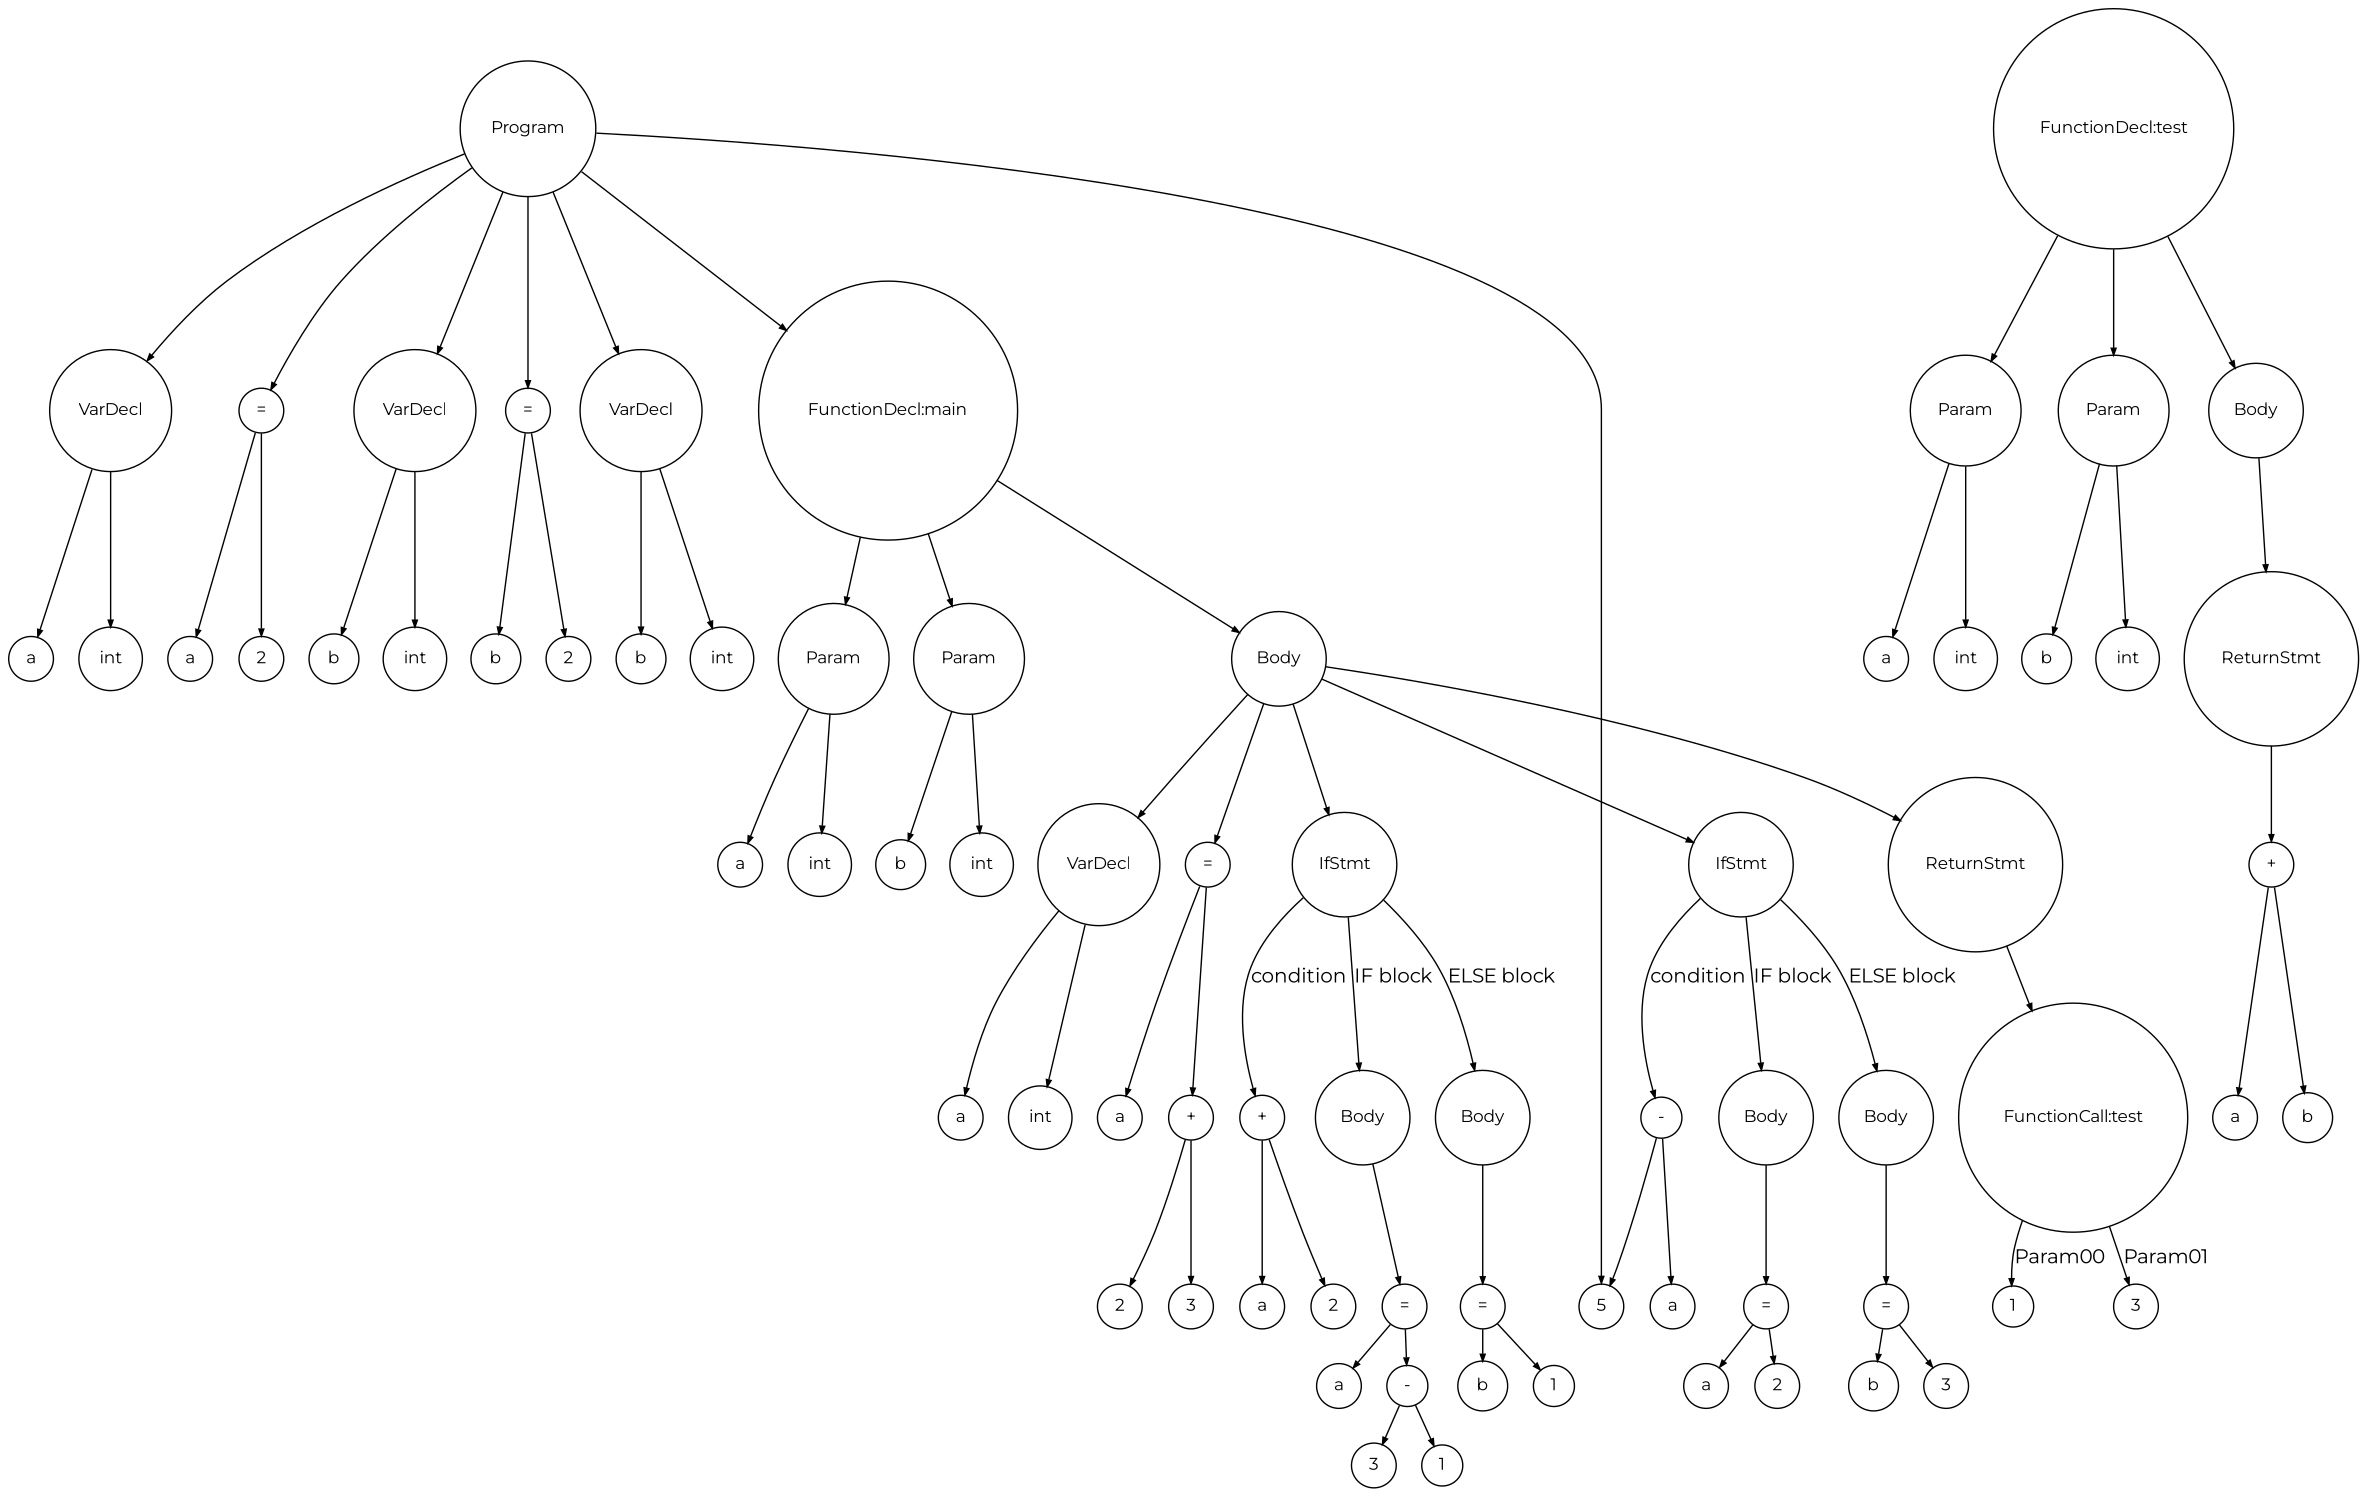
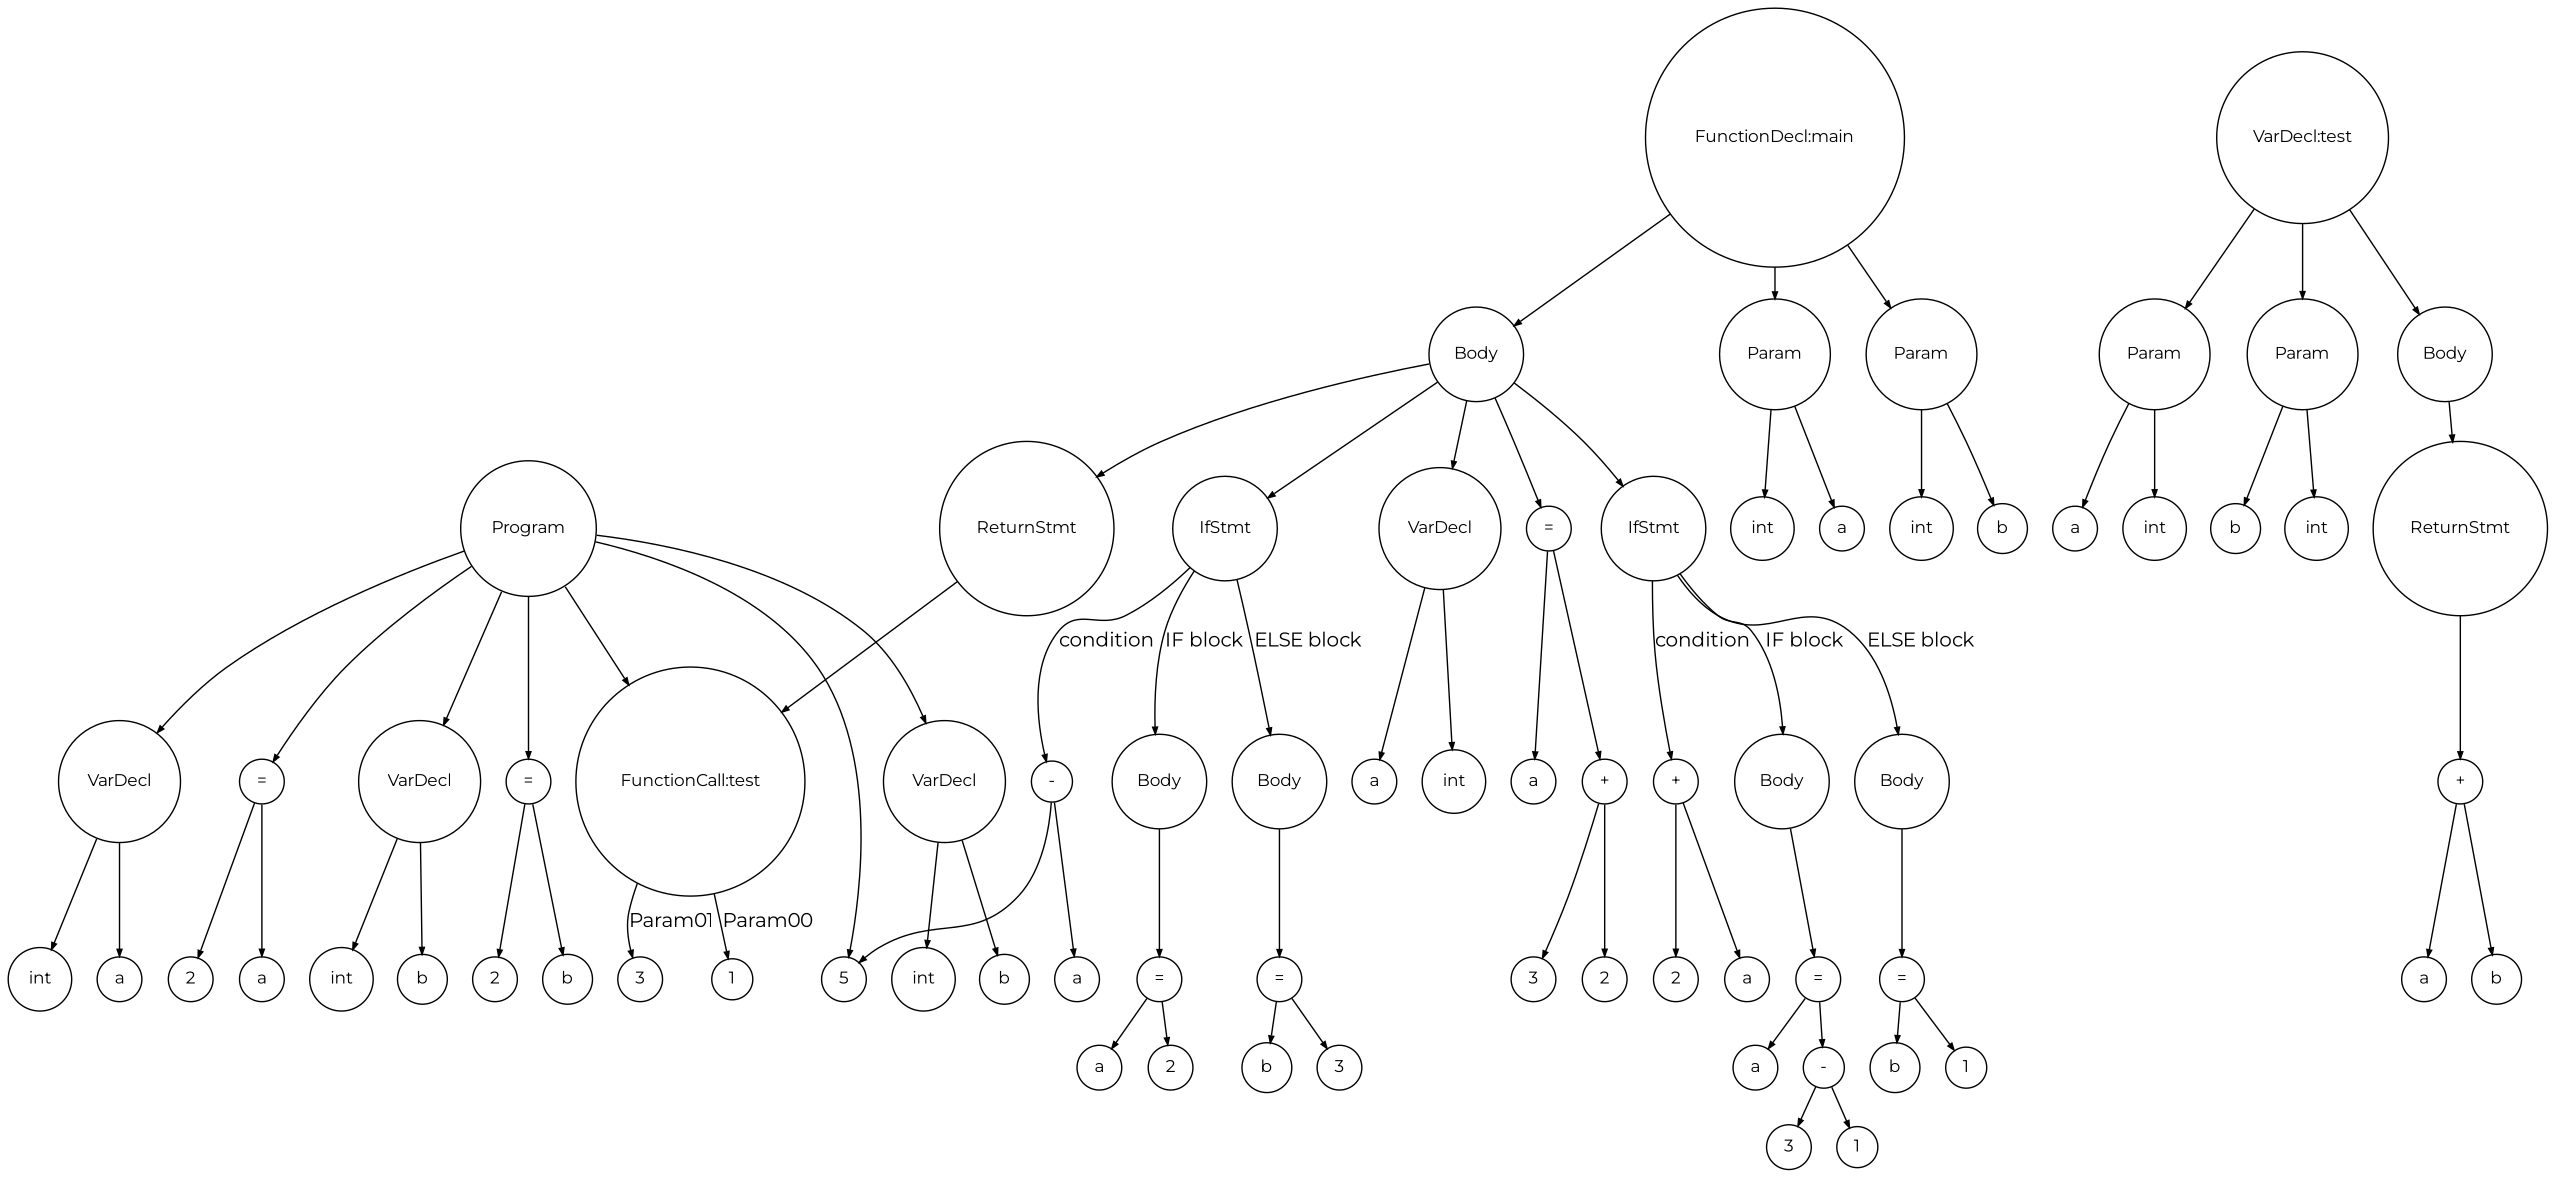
node "FunctionDecl:test": label "FunctionDecl:test" -> "VarDecl:test"
edge "Program" -> "FunctionDecl:main": now "Program" -> "FunctionCall:test"
